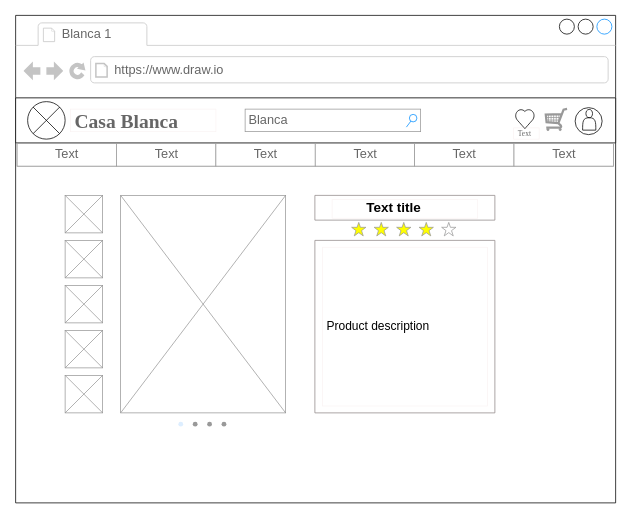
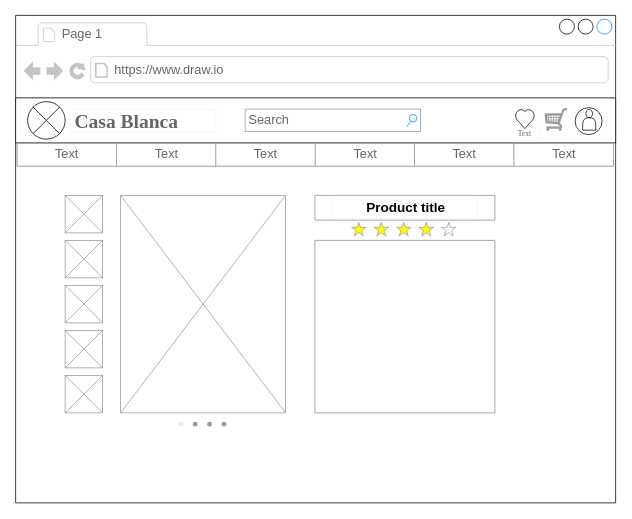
node "Blanca 1": label "Blanca 1" -> "Page 1"
node "Blanca": label "Blanca" -> "Search"
node "Text title": label "Text title" -> "Product title"
node "Product description": removed
